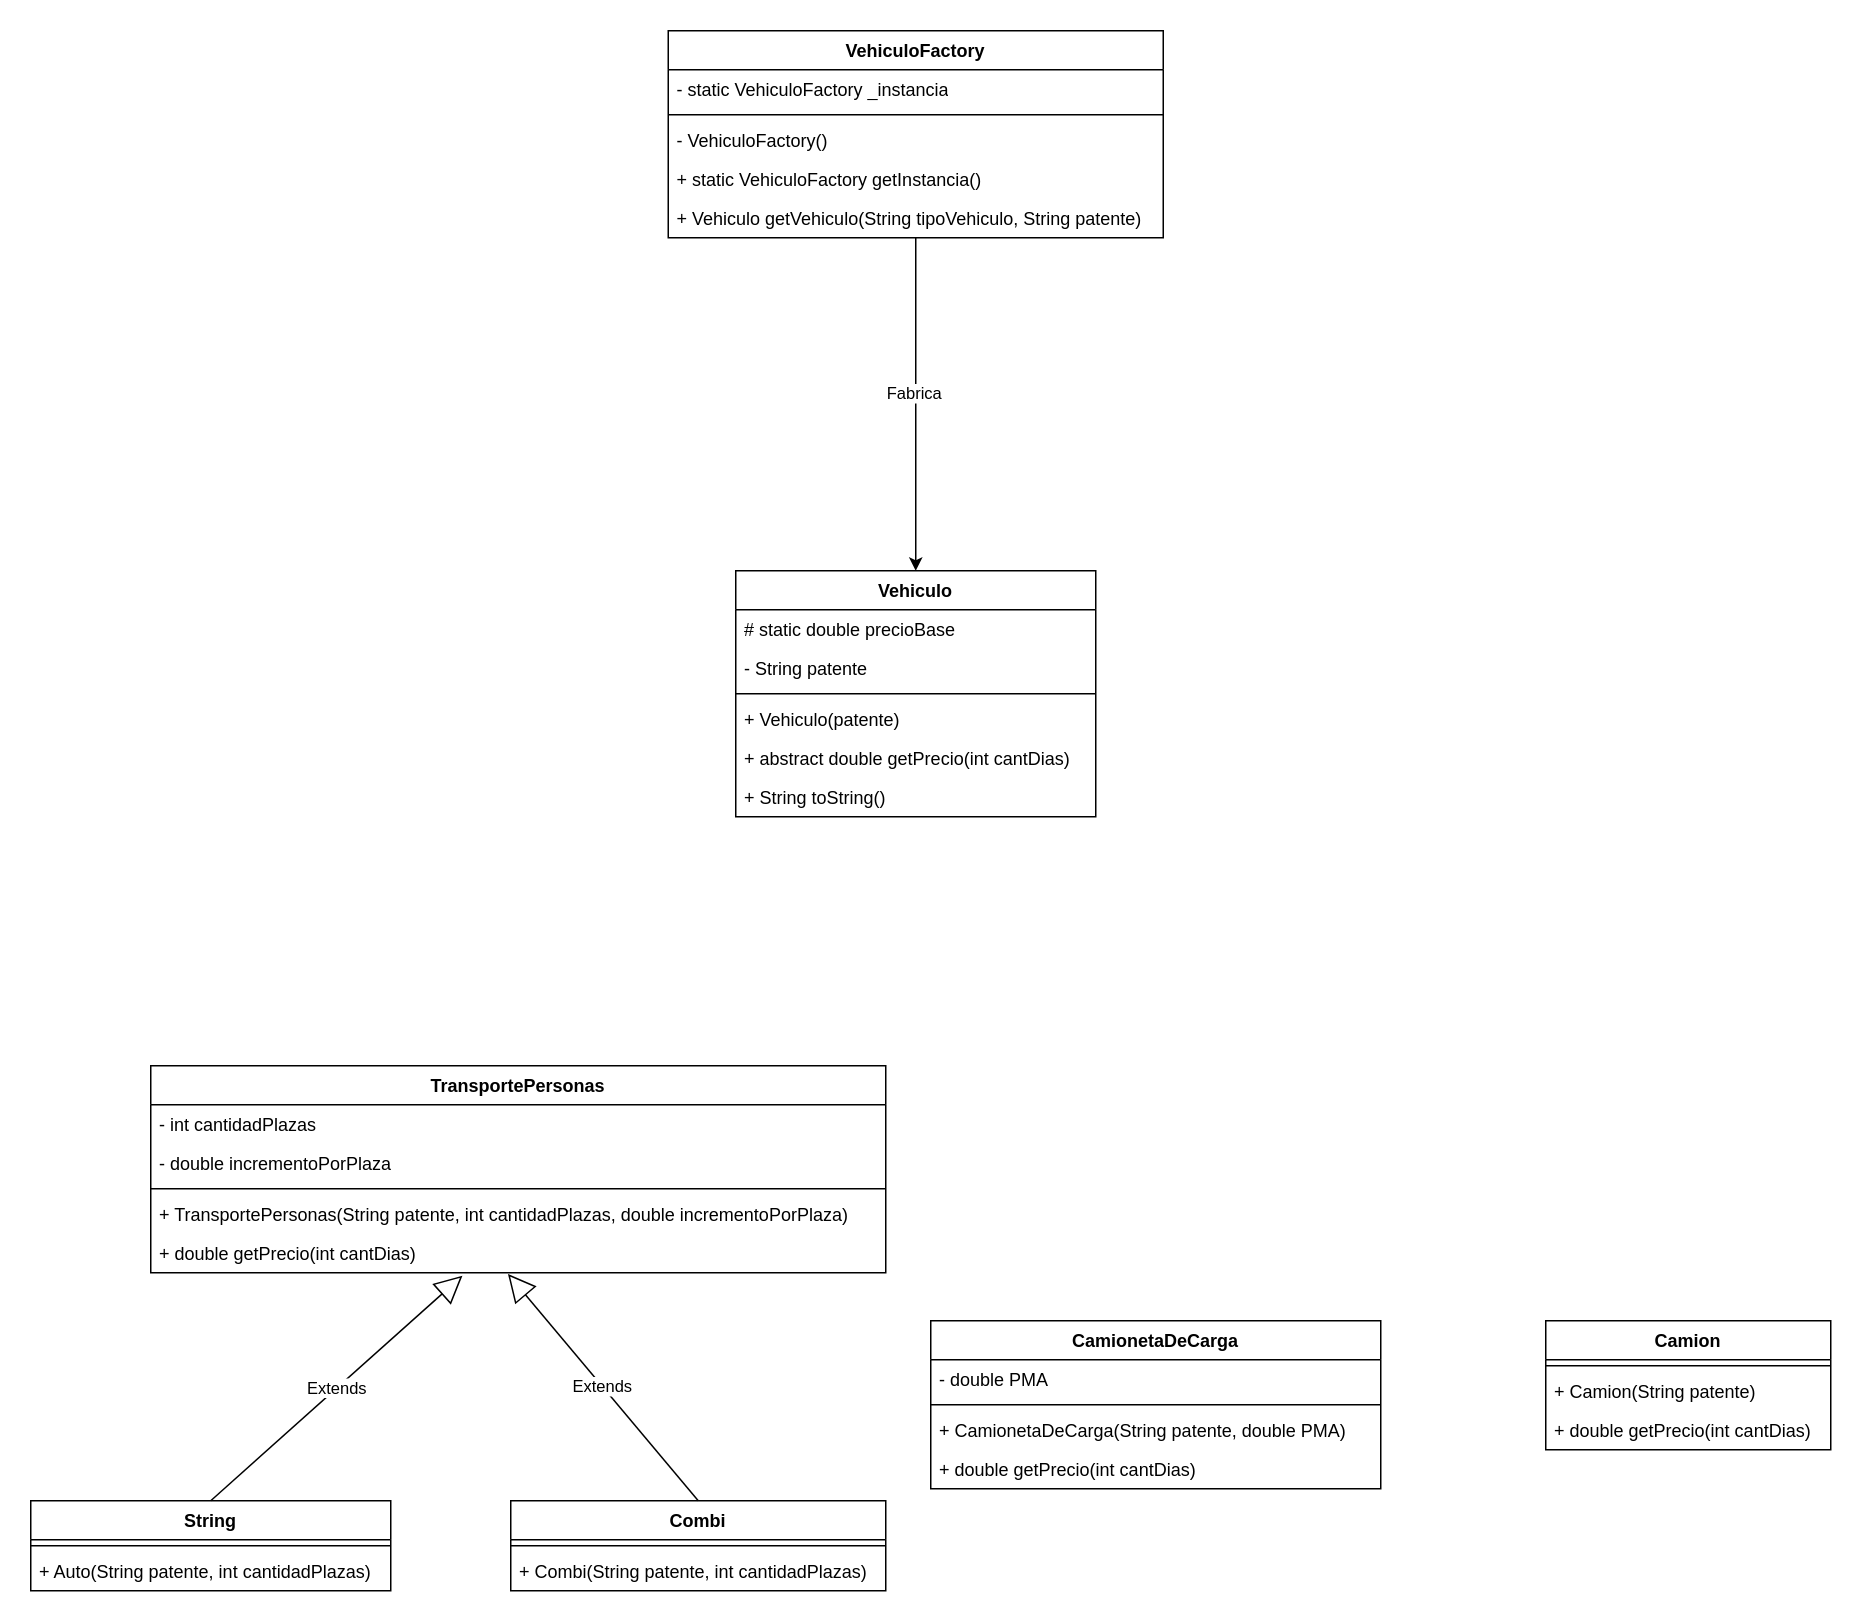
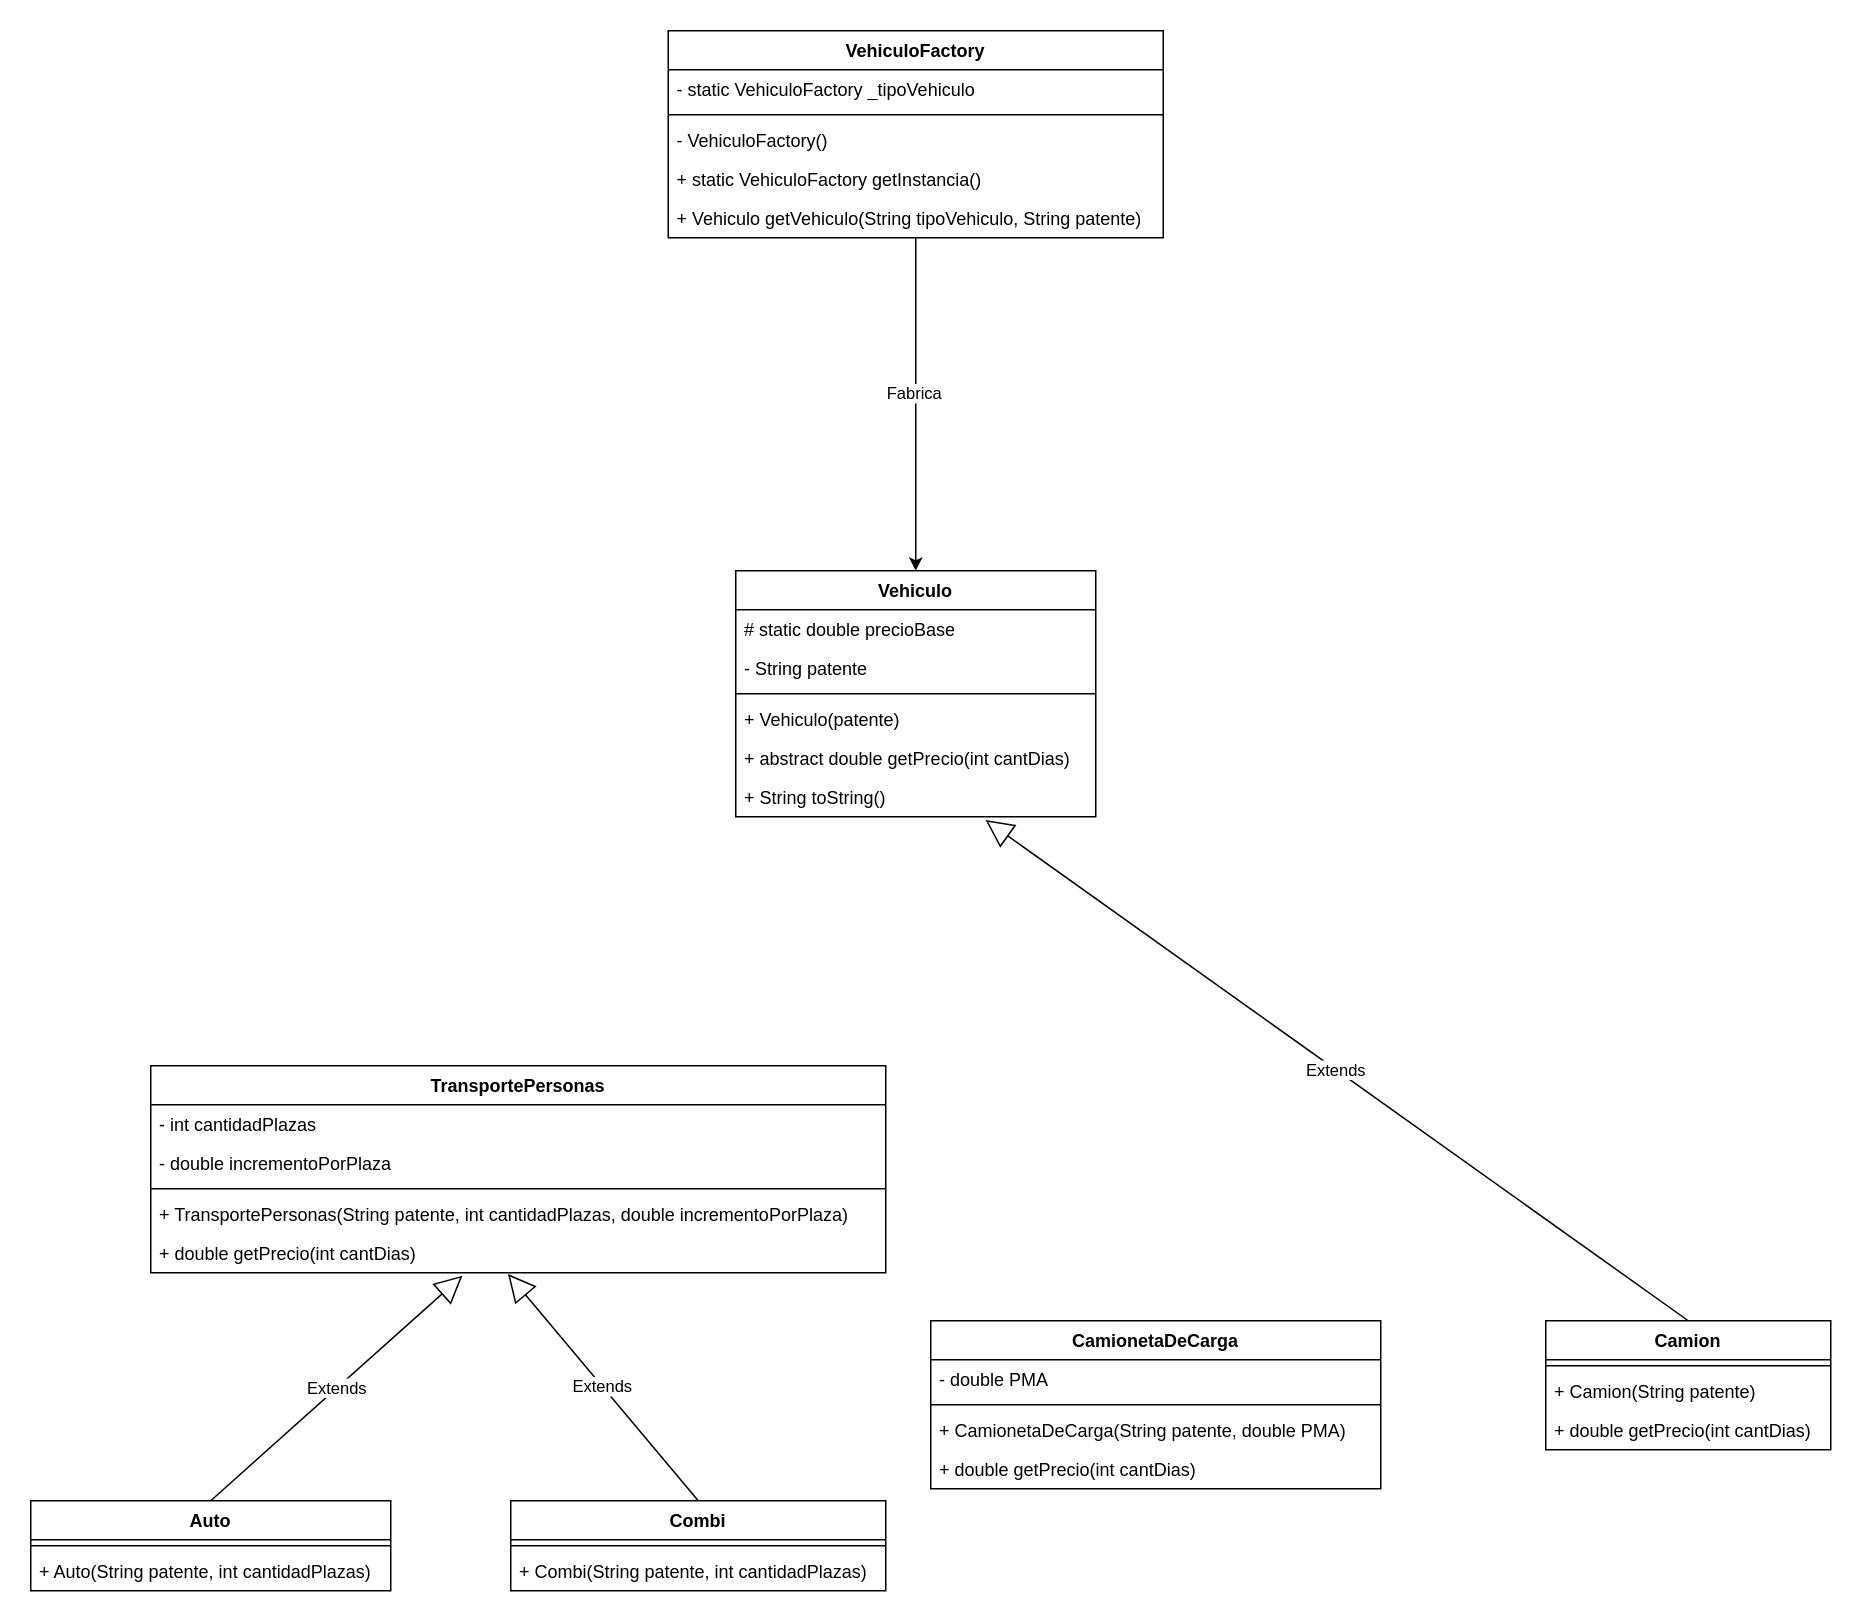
node "- static VehiculoFactory _instancia": label "- static VehiculoFactory _instancia" -> "- static VehiculoFactory _tipoVehiculo"
edge "Camion" -> "+ String toString()": added, label "Extends"
node "String": label "String" -> "Auto"
